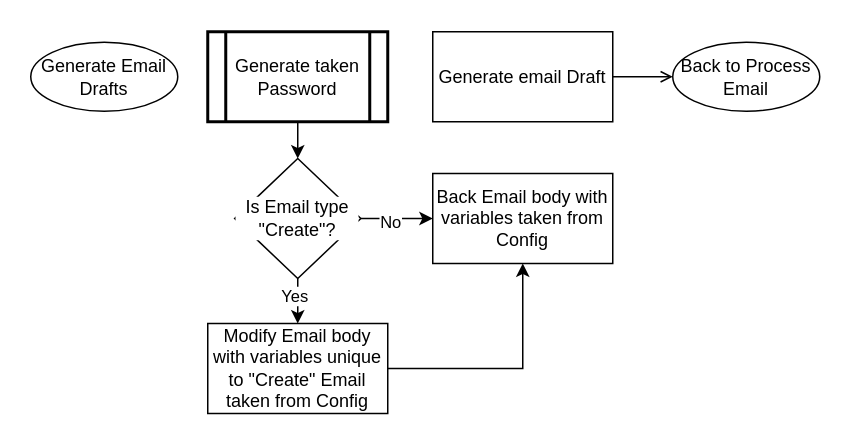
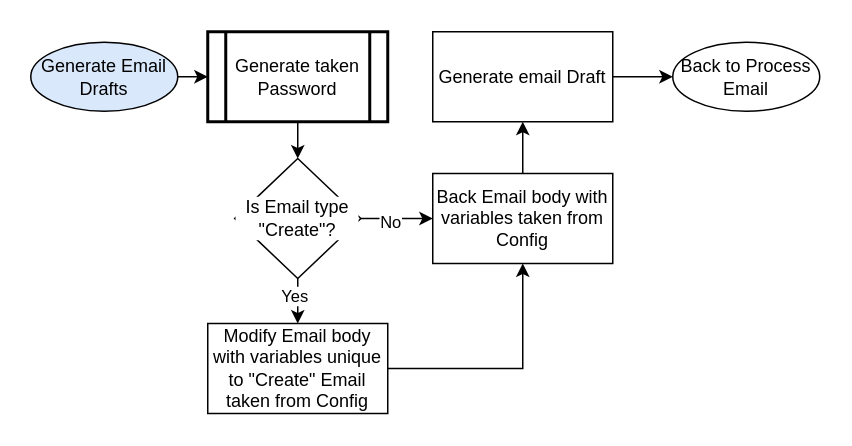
node "Generate Email Drafts": fillcolor #ffffff -> #dae8fc
edge "Generate Email Drafts" -> "Generate taken Password": added
edge "Generate email Draft" -> "Back to Process Email": arrowhead open -> classic
edge "Back Email body with variables taken from Config" -> "Generate email Draft": added
